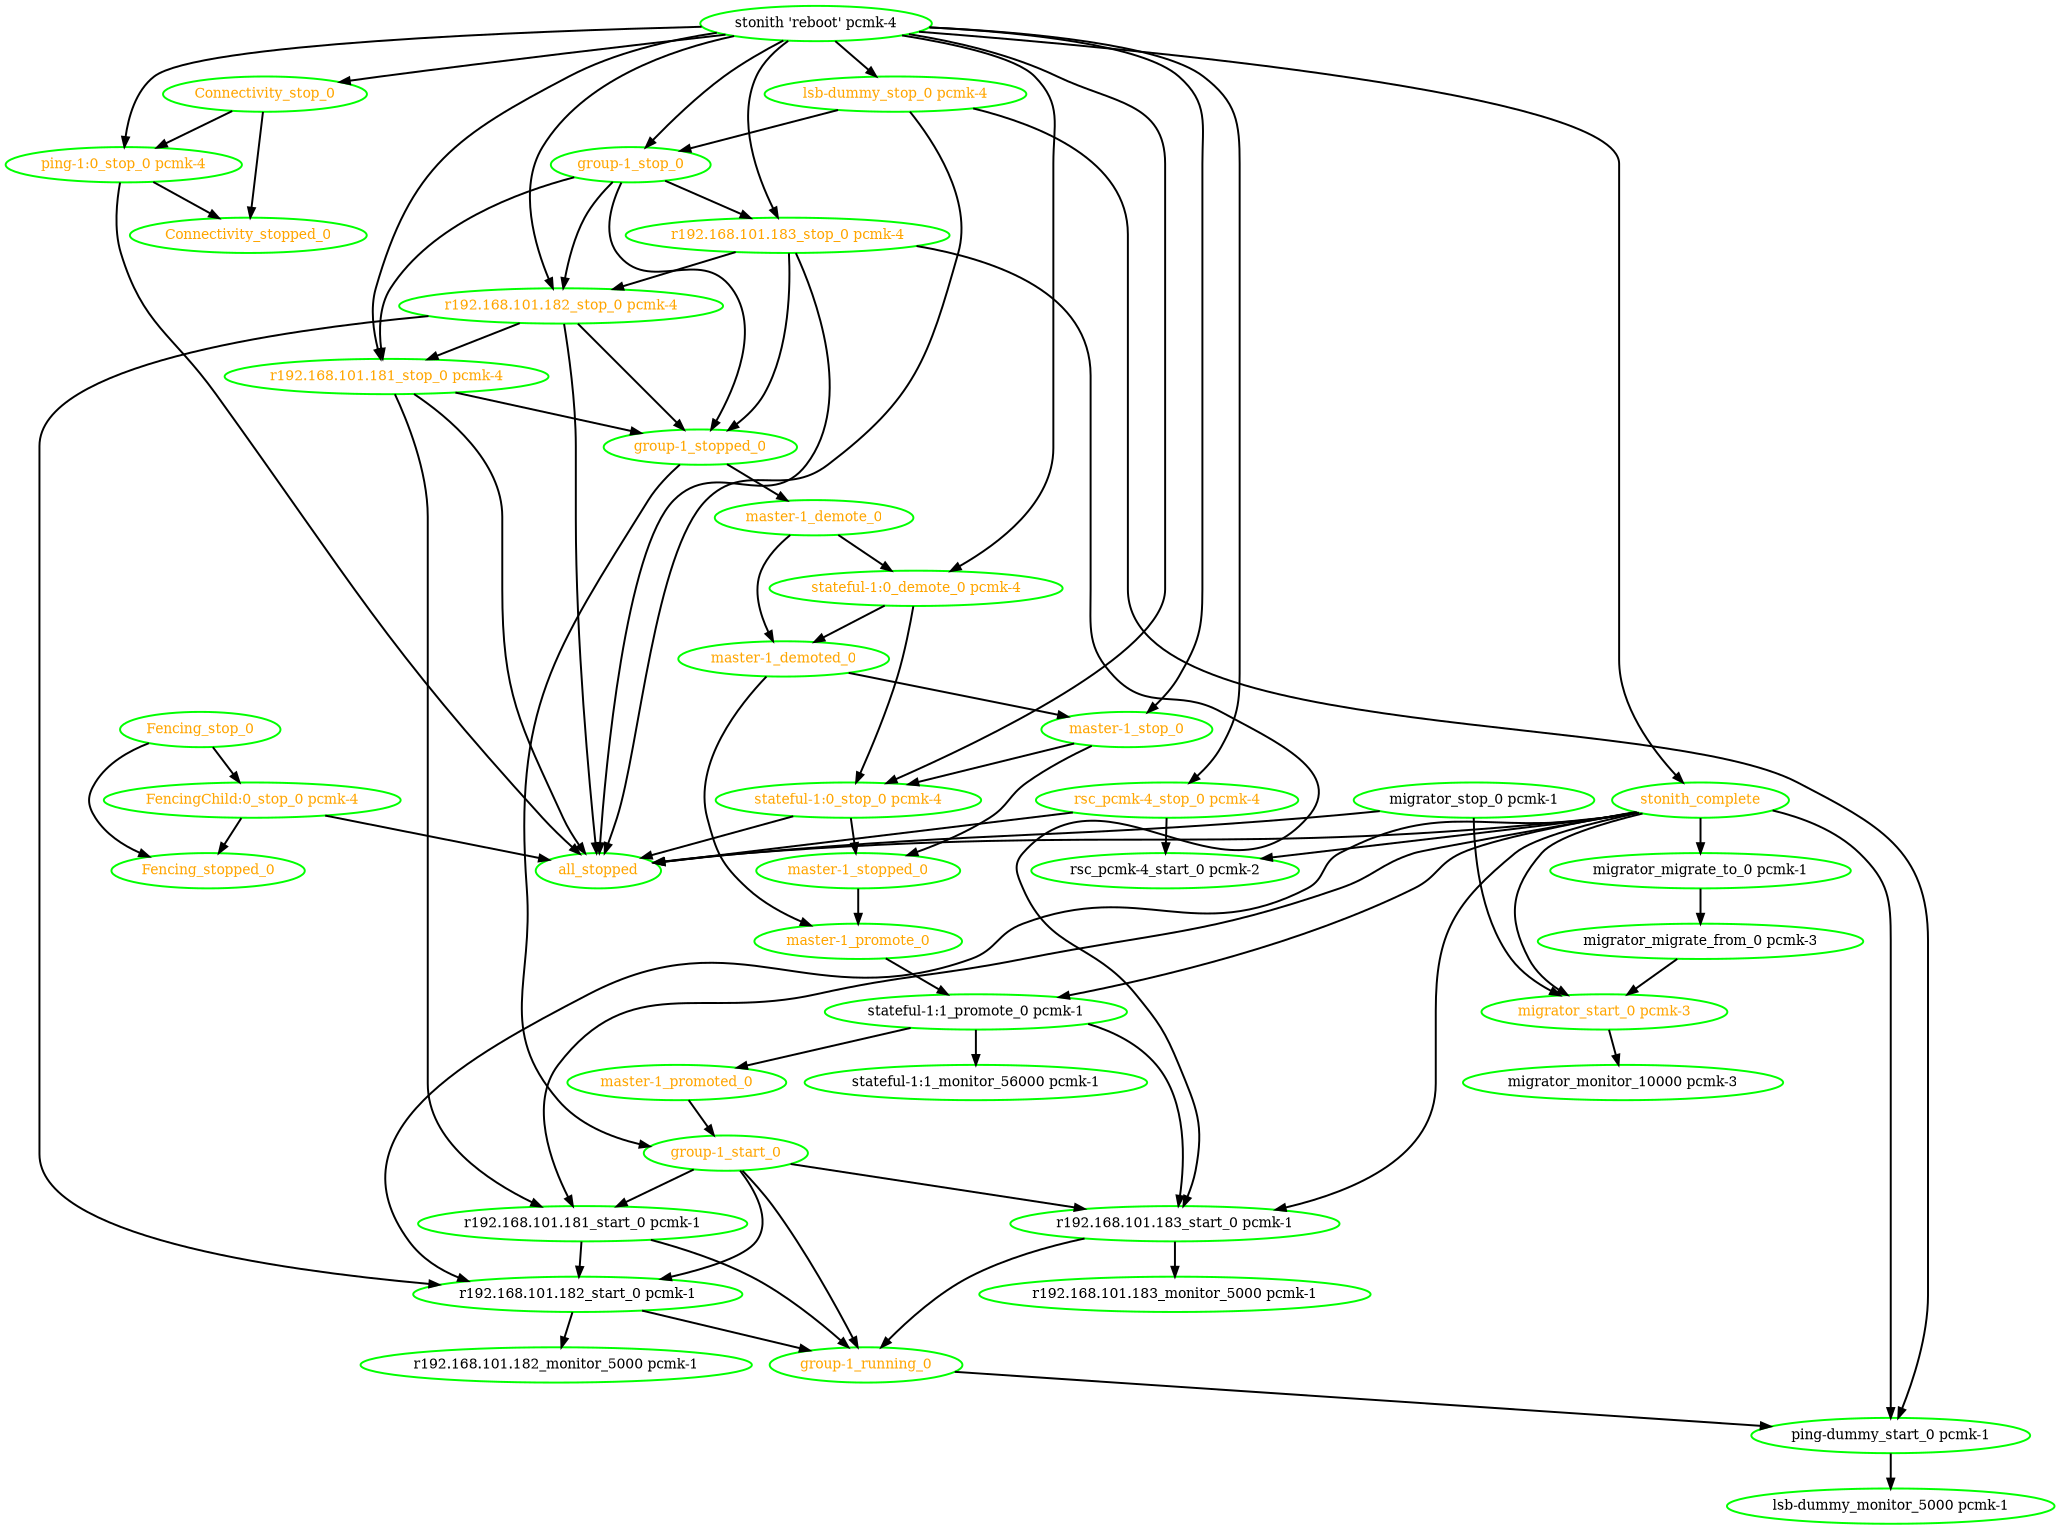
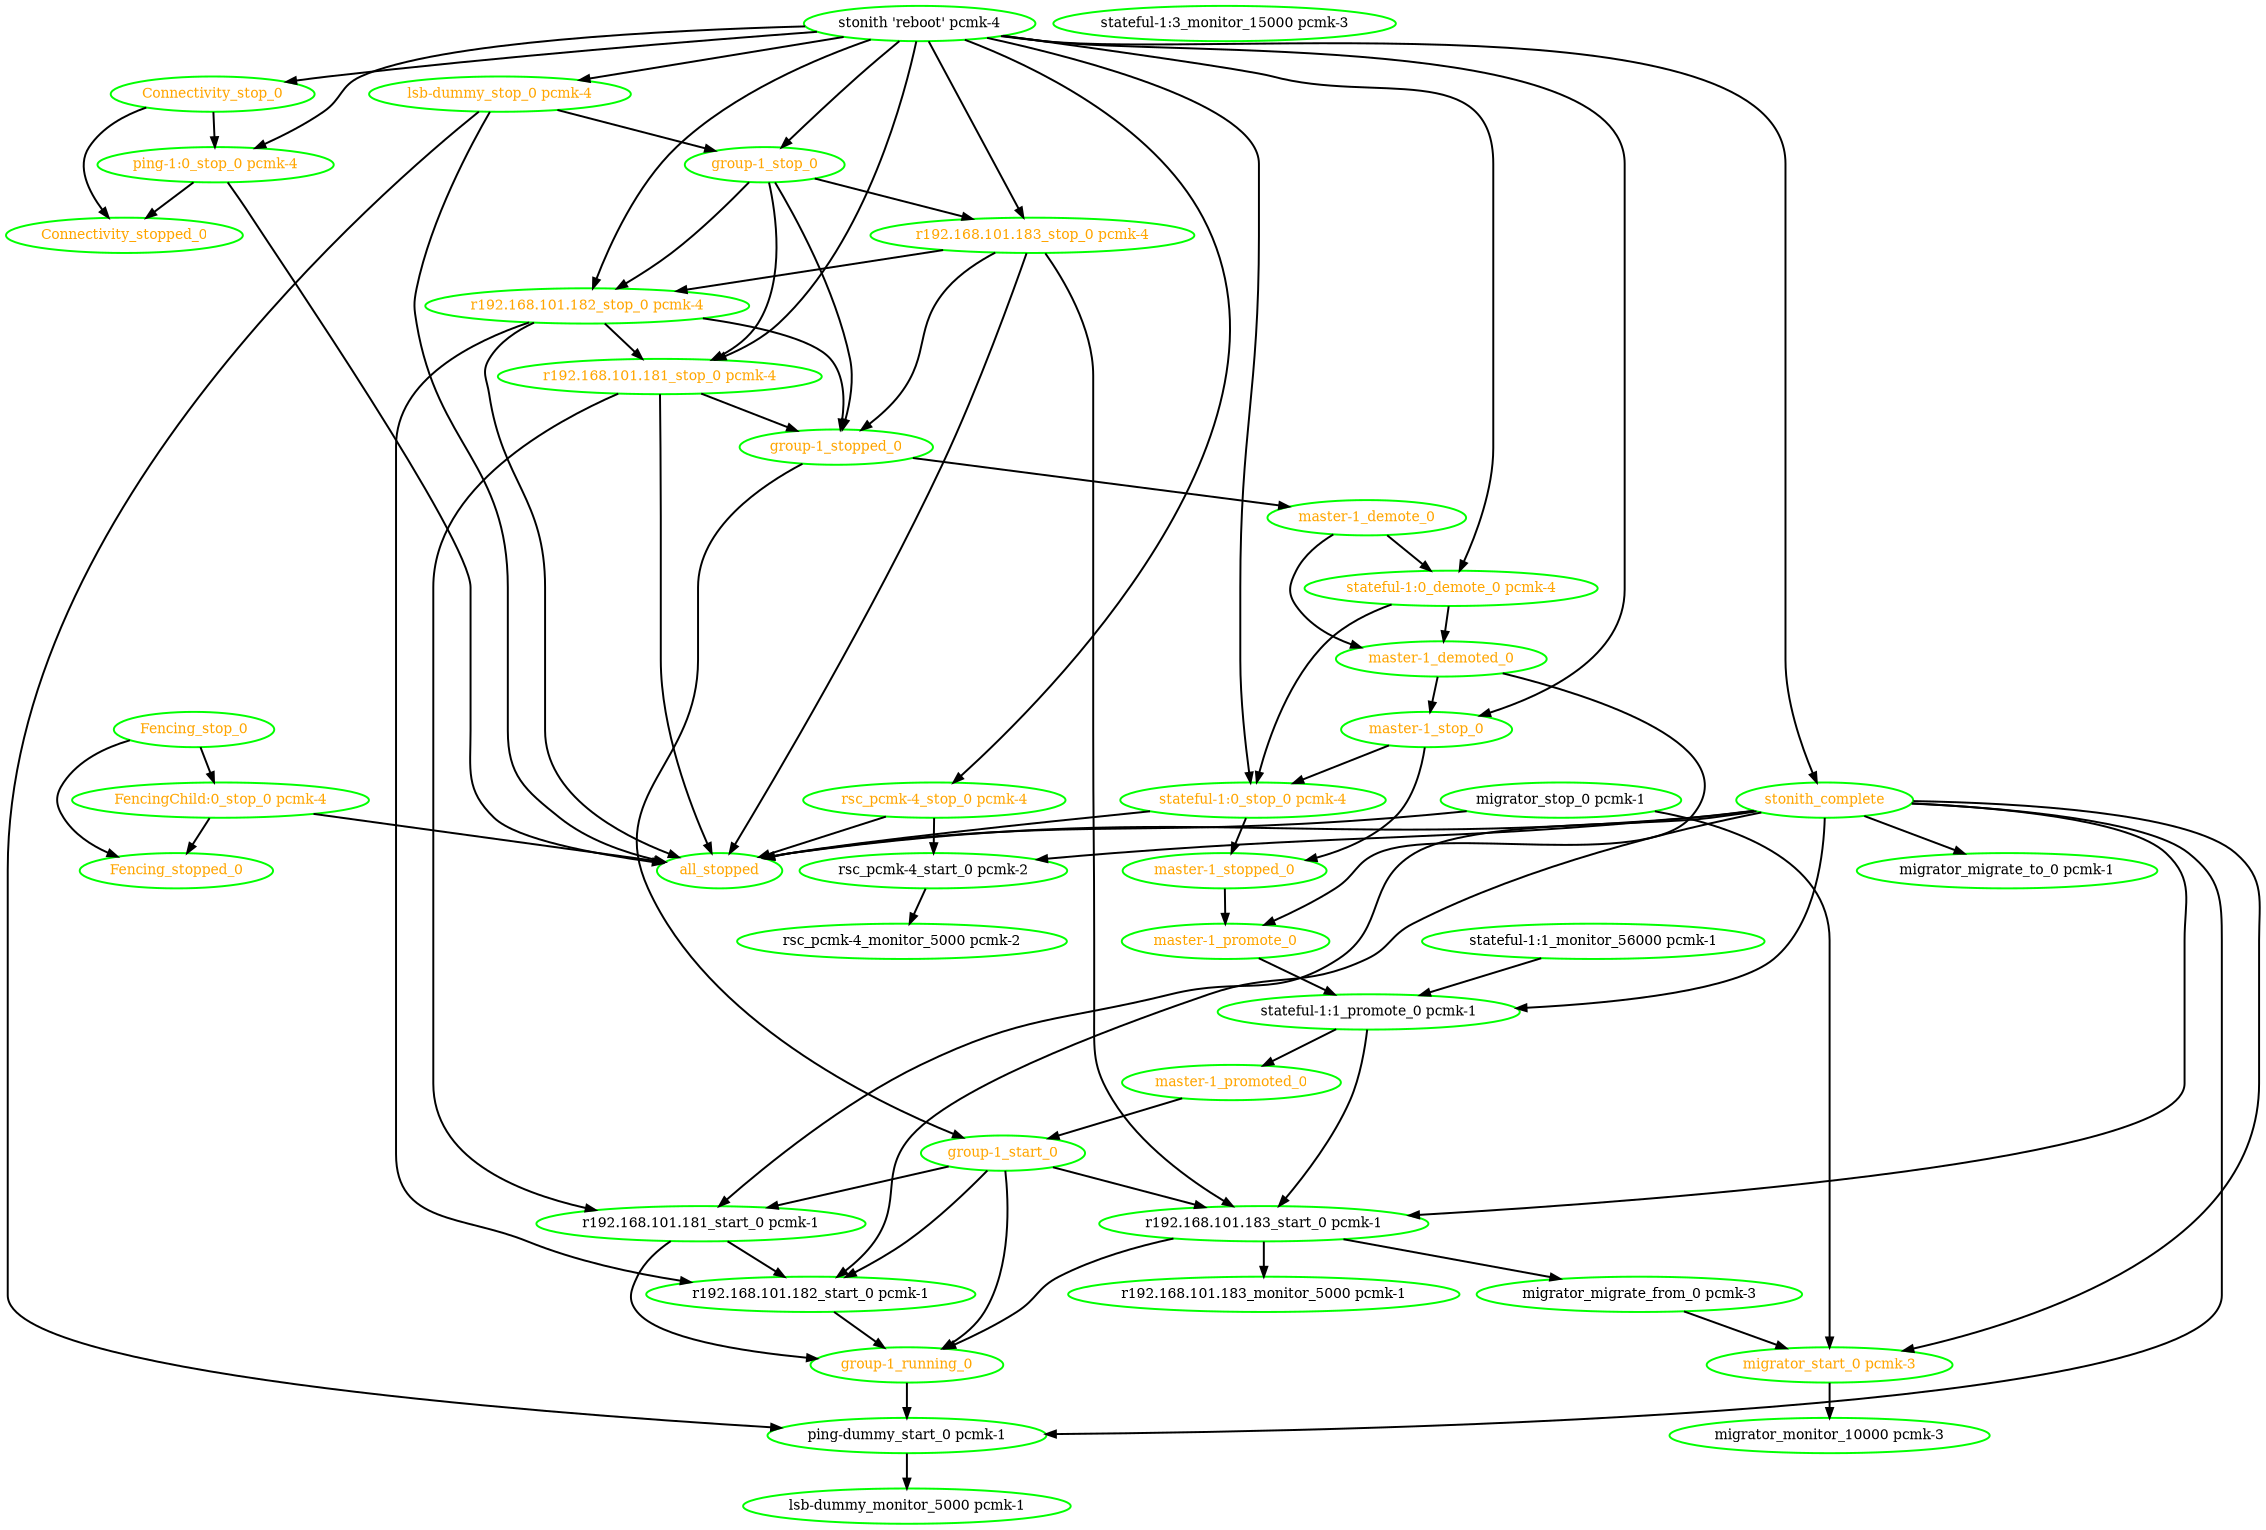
node "stateful-1:3_monitor_15000 pcmk-3": added
edge "migrator_migrate_to_0 pcmk-1" -> "migrator_migrate_from_0 pcmk-3": now "r192.168.101.183_start_0 pcmk-1" -> "migrator_migrate_from_0 pcmk-3"
node "rsc_pcmk-4_monitor_5000 pcmk-2": added
edge "stateful-1:1_promote_0 pcmk-1" -> "stateful-1:1_monitor_56000 pcmk-1": reversed
node "r192.168.101.182_monitor_5000 pcmk-1": removed
